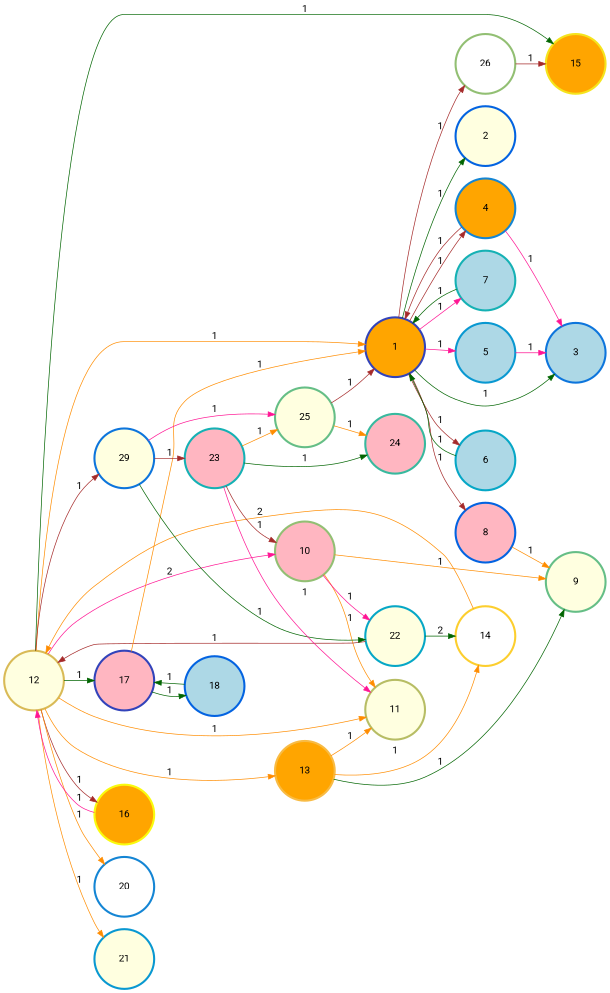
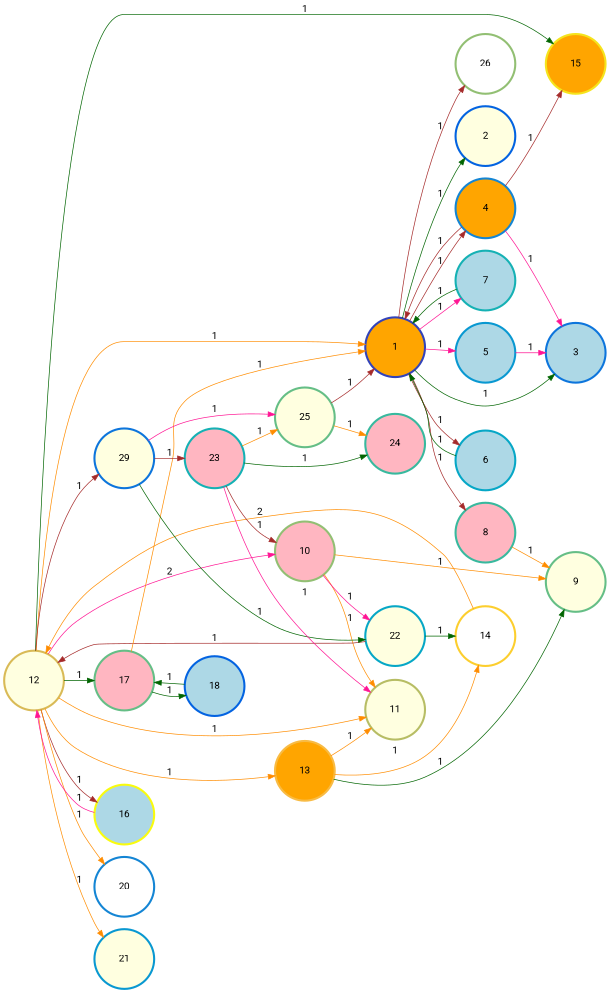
edge "26" -> "15": now "4" -> "15"
node "8": color #0363e1 -> #38b99e
edge "22" -> "14": label "2" -> "1"
node "17": color #3243ba -> #65be86
node "16": fillcolor orange -> lightblue
